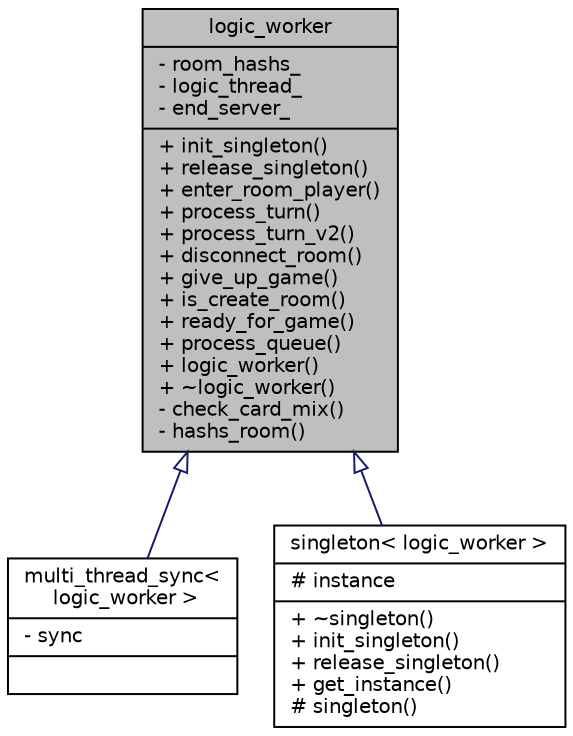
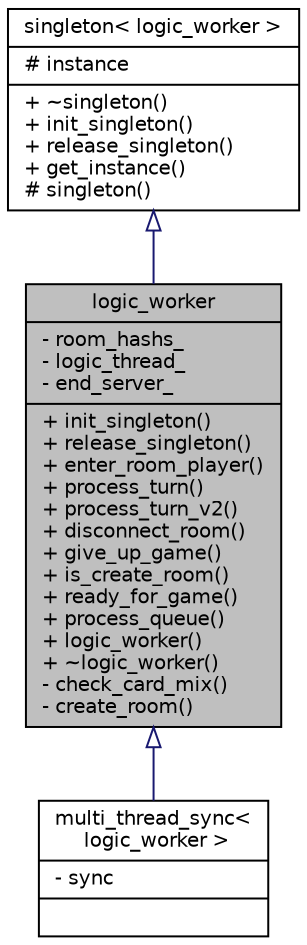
node "logic_worker": text "- hashs_room()" -> "- create_room()"
edge "singleton< logic_worker >" -> "logic_worker": reversed
